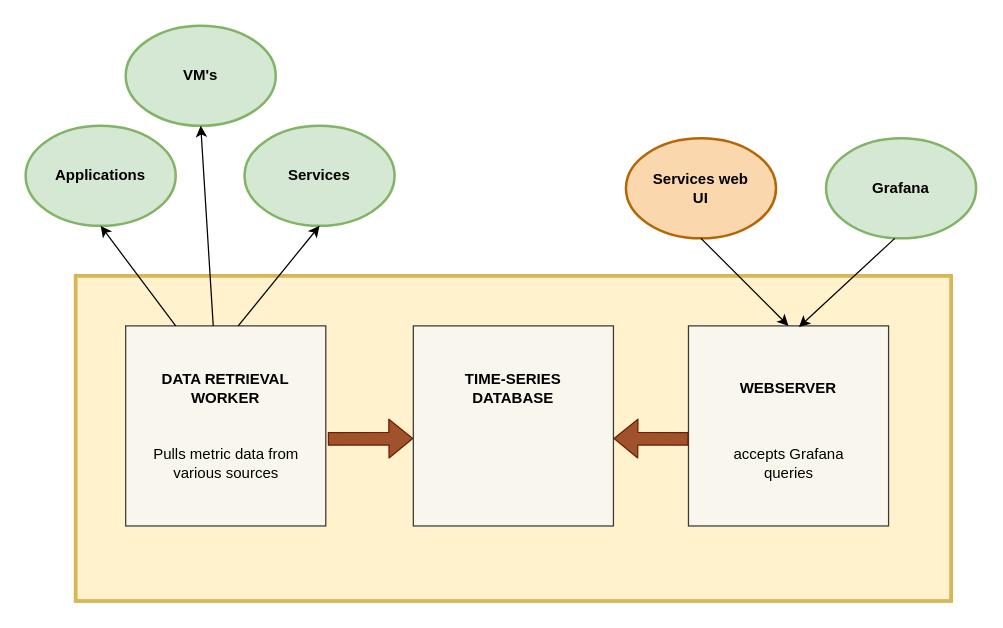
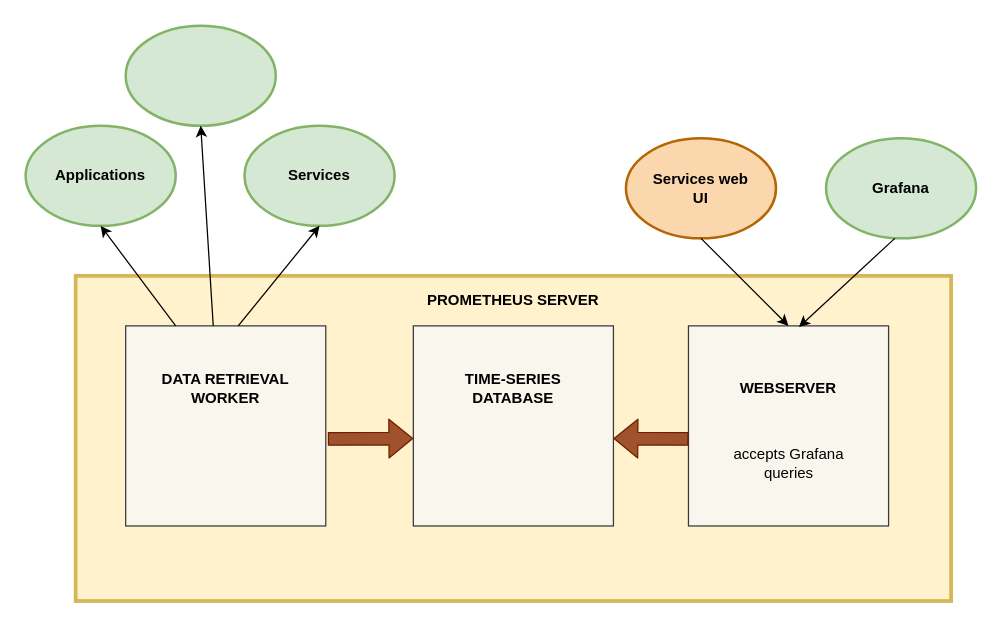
node "VM's": removed
node "PROMETHEUS SERVER": added
node "Pulls metric data from various sources": removed
